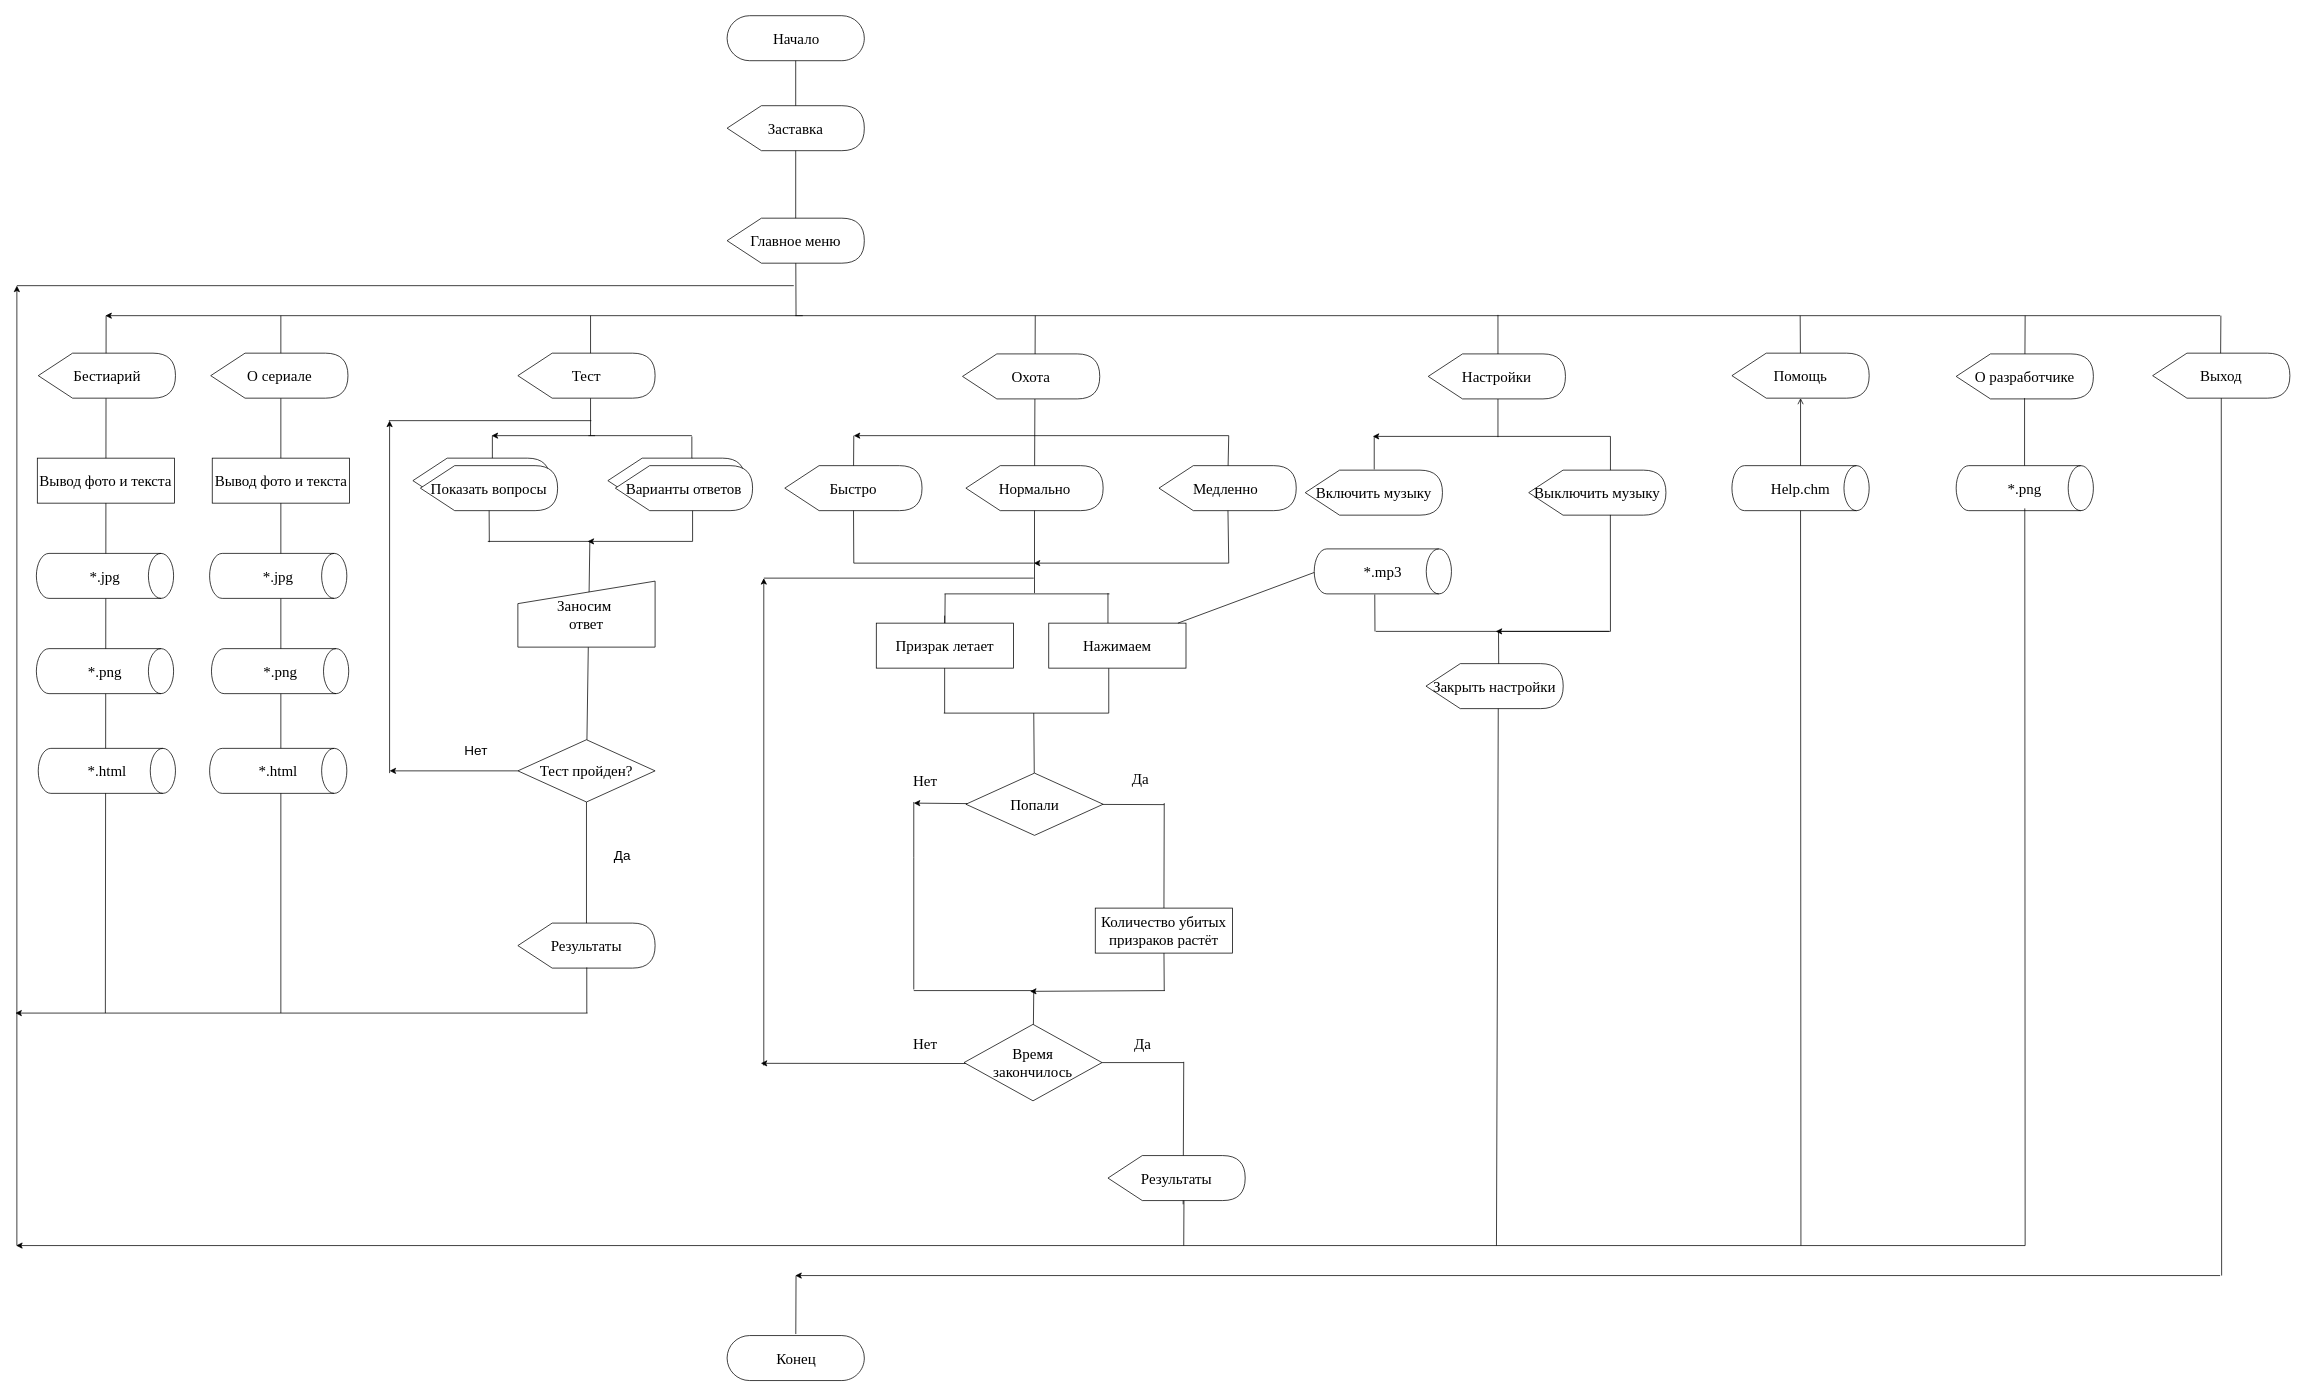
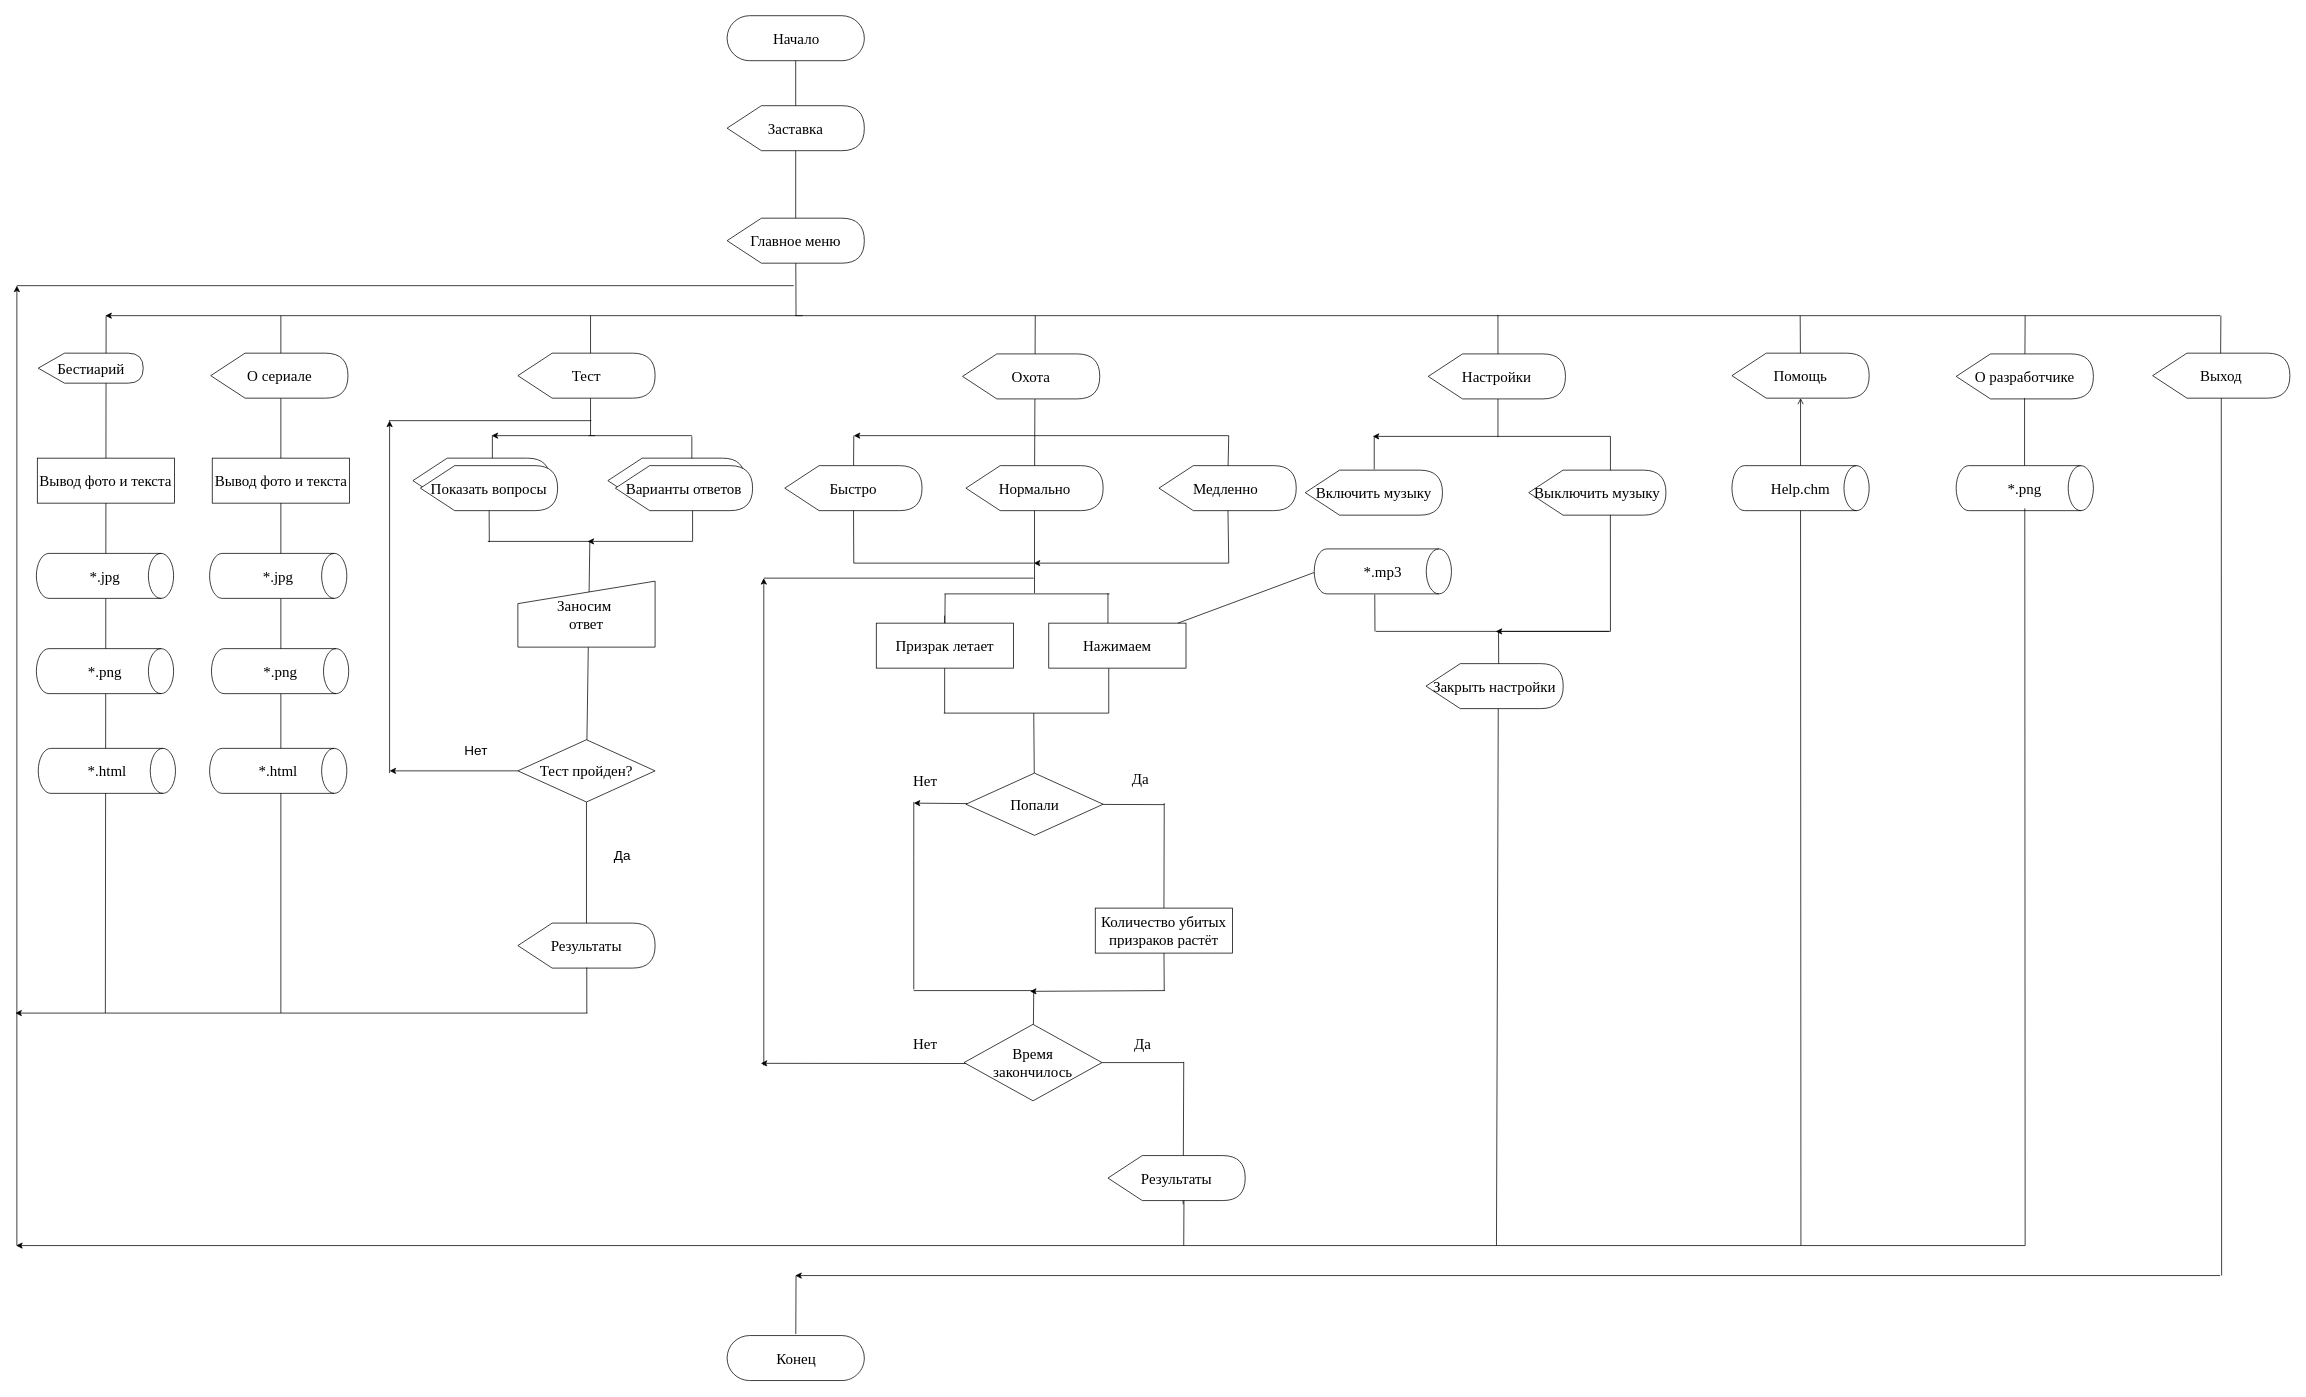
node "Бестиарий": size 137x45 -> 105x30
